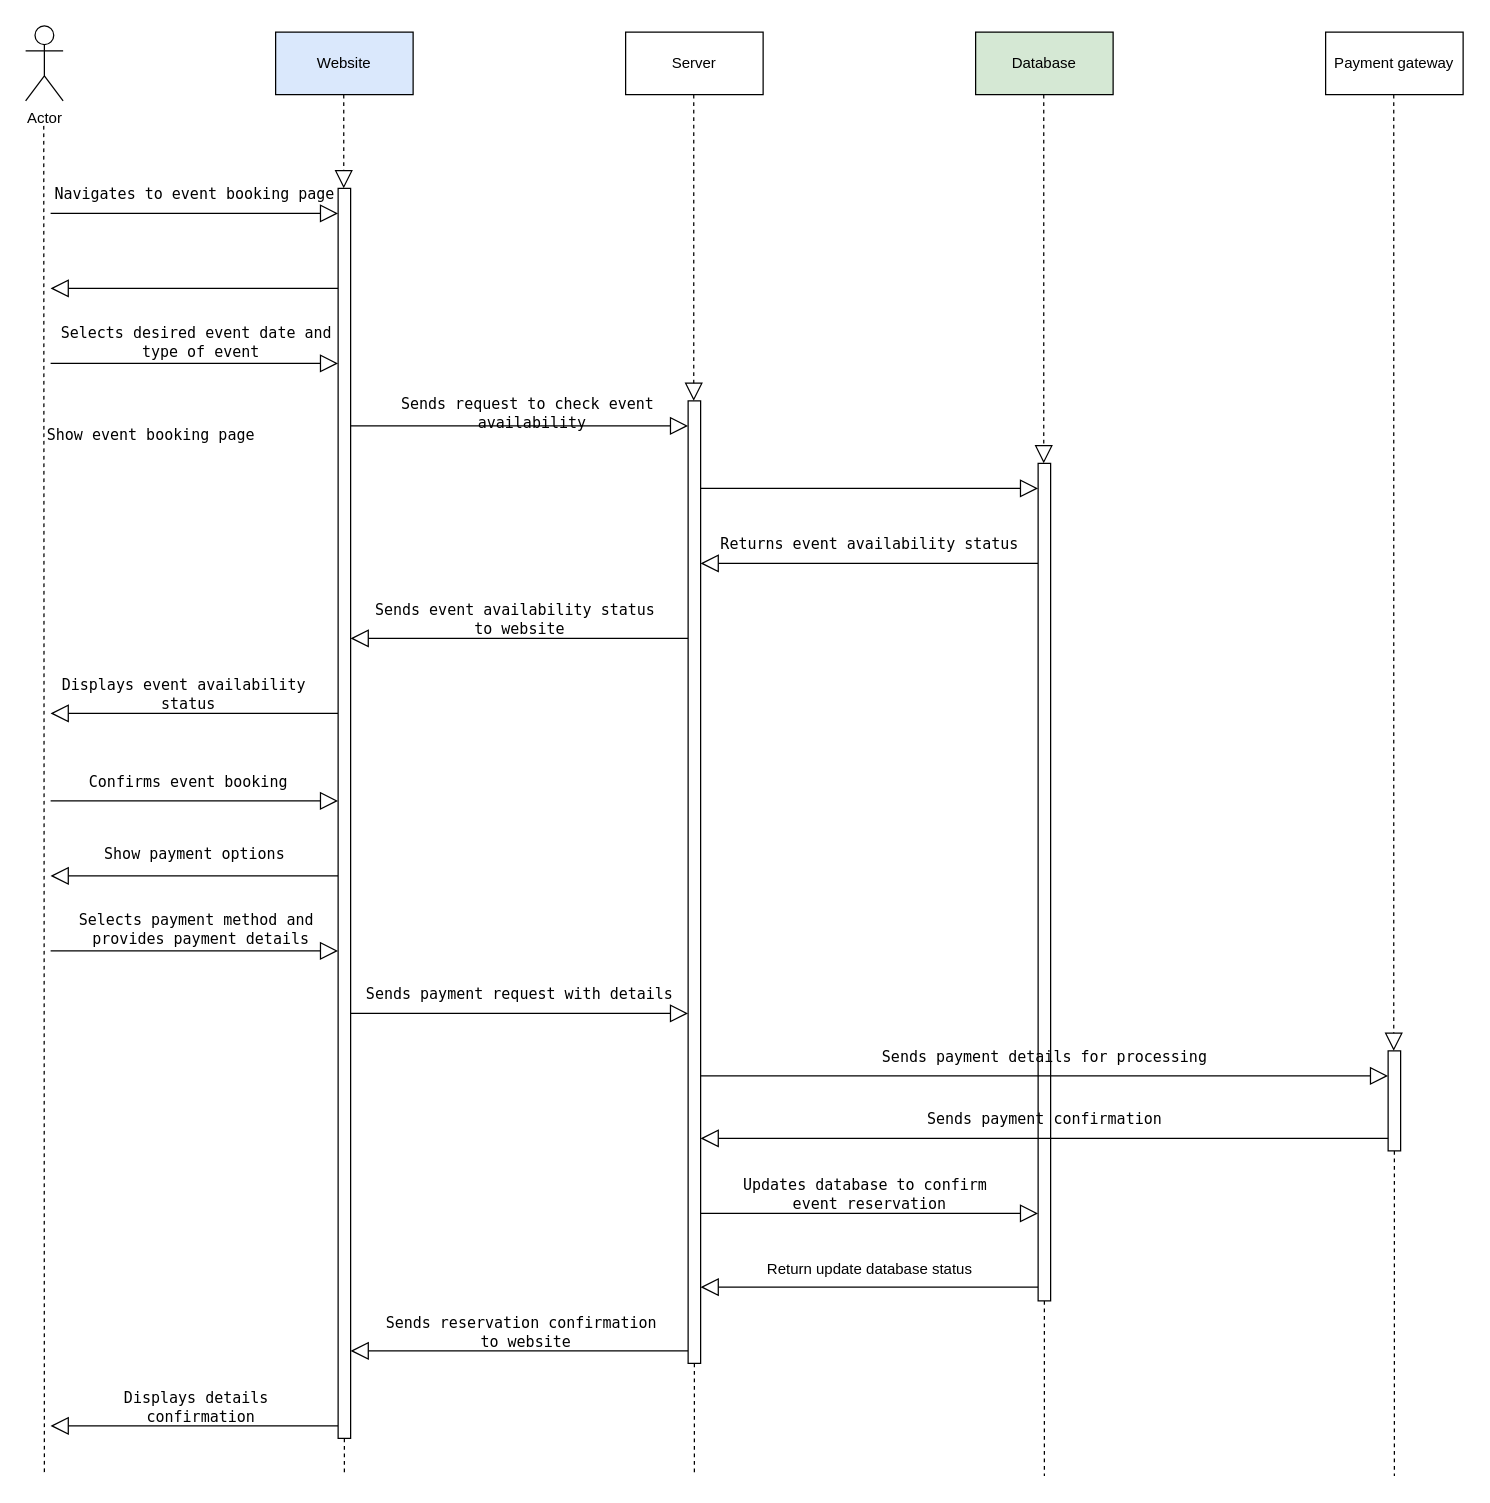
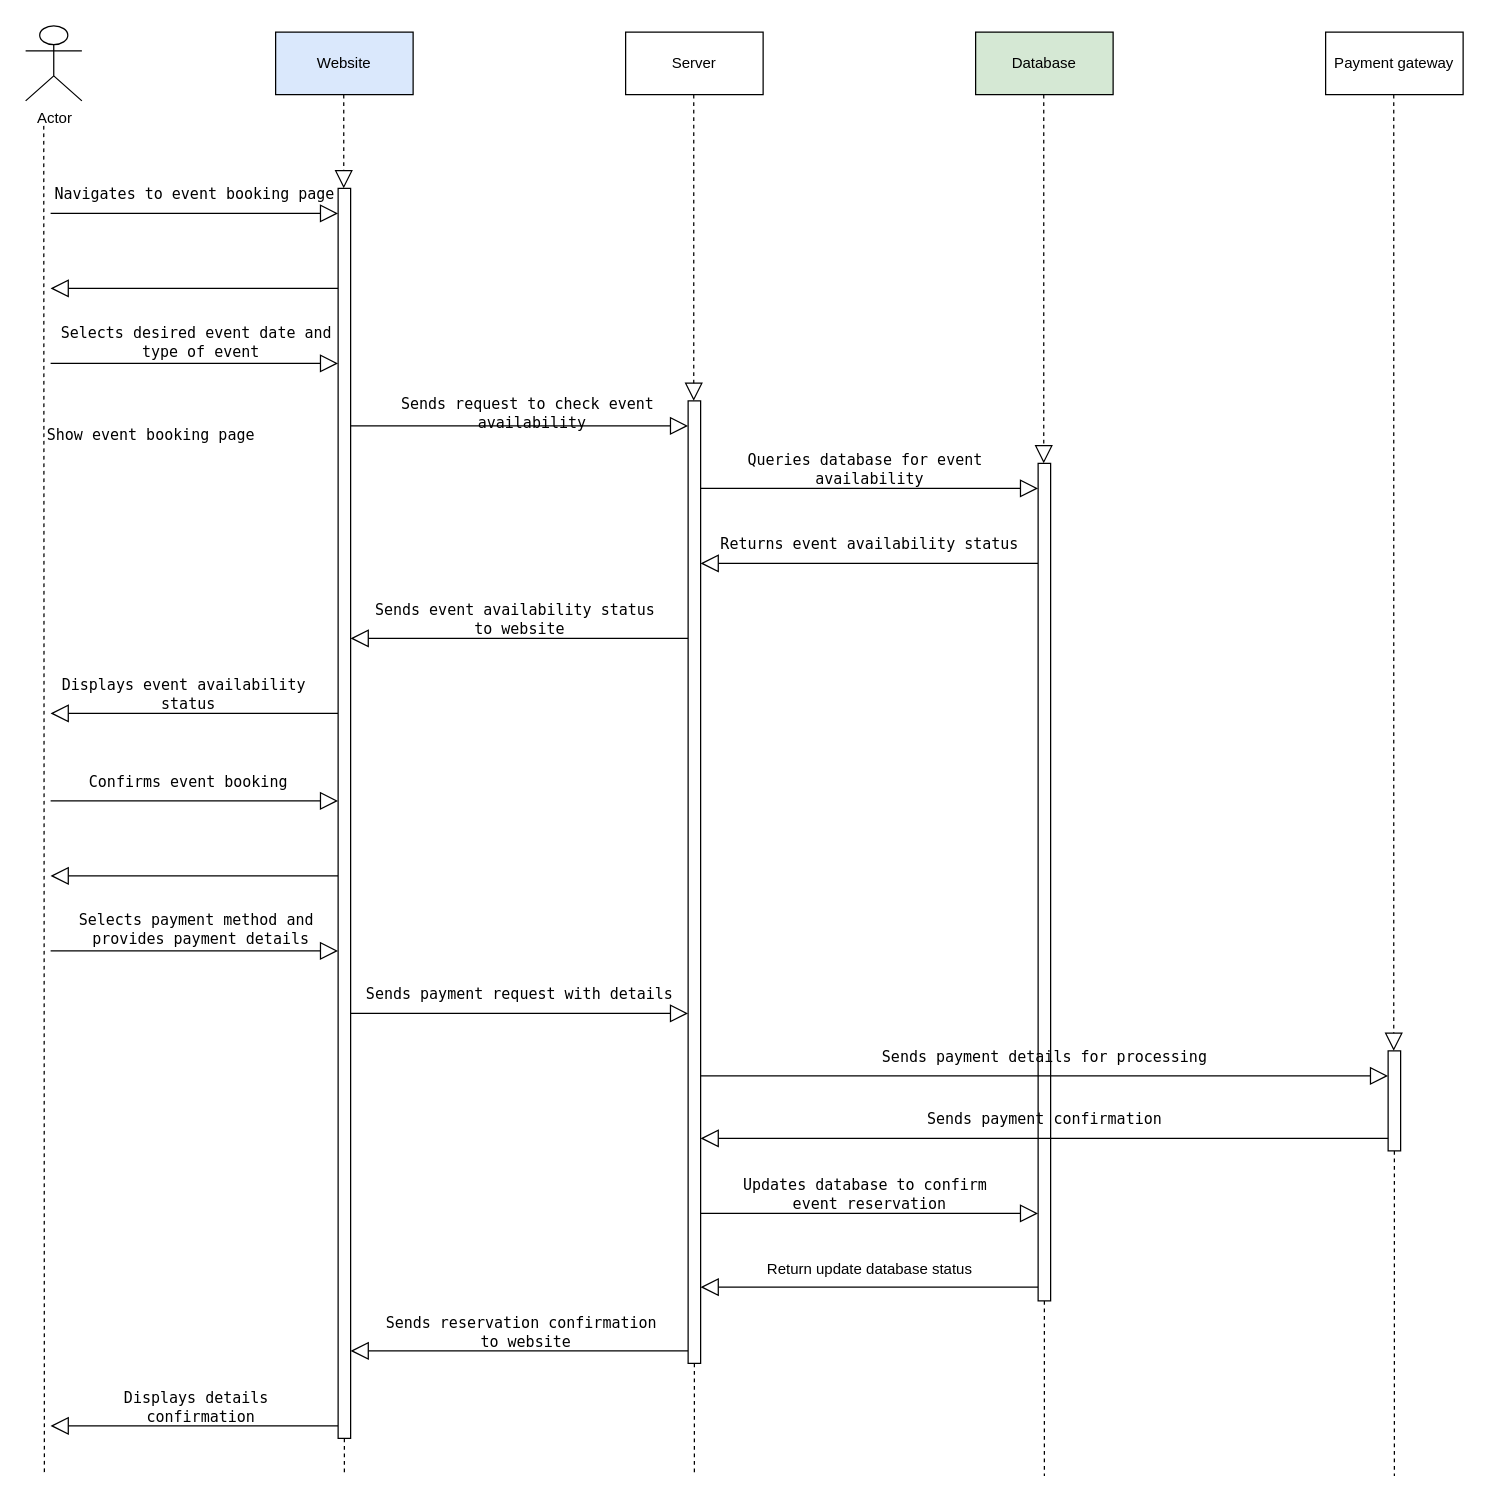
node "Actor": size 38x75 -> 56x75
node "Queries database for event availability": added
node "Show payment options": removed
